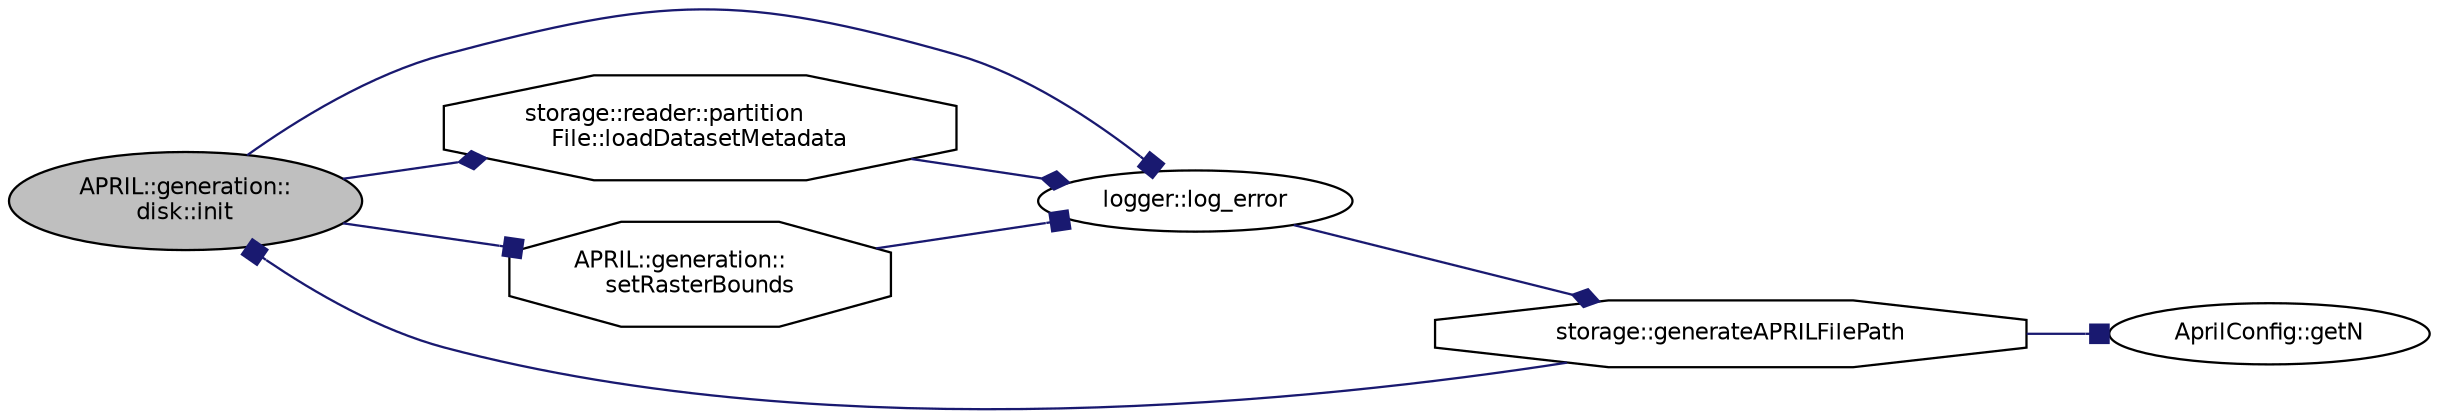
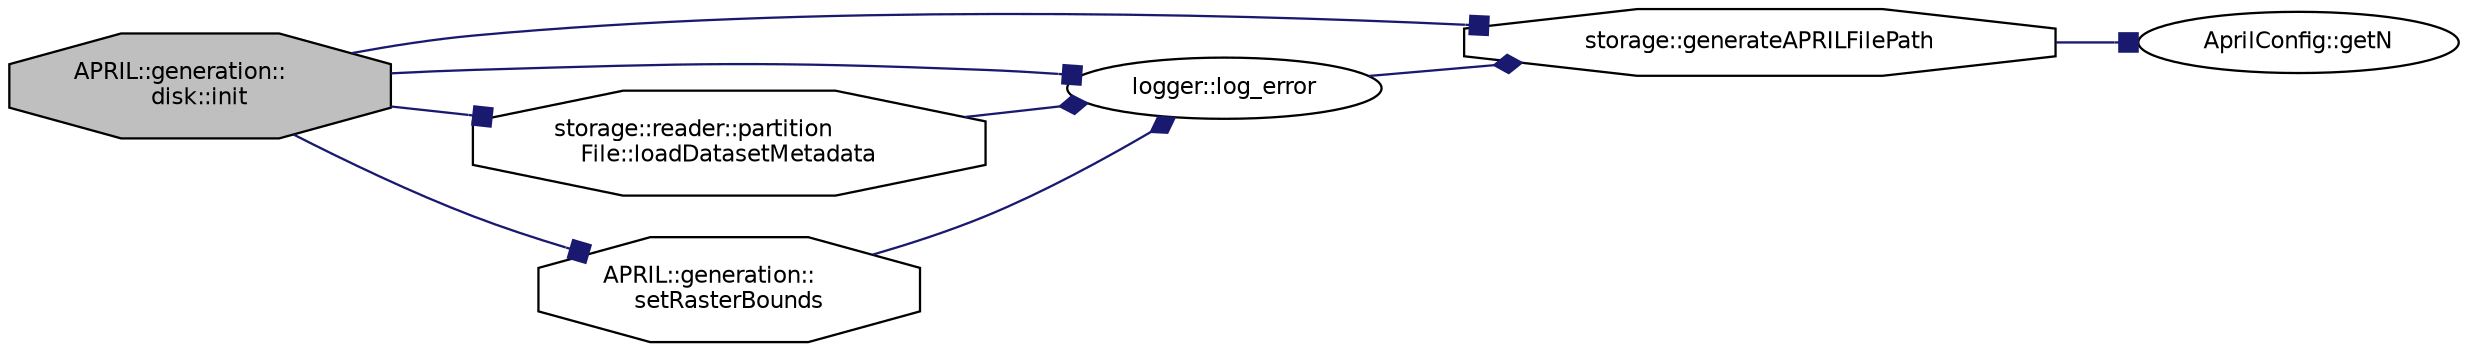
edge "APRIL::generation:: disk::init" -> "storage::reader::partition File::loadDatasetMetadata": arrowhead diamond -> box
node "APRIL::generation:: disk::init": shape ellipse -> octagon
edge "APRIL::generation:: setRasterBounds" -> "logger::log_error": arrowhead box -> diamond
edge "storage::generateAPRILFilePath" -> "APRIL::generation:: disk::init": reversed
